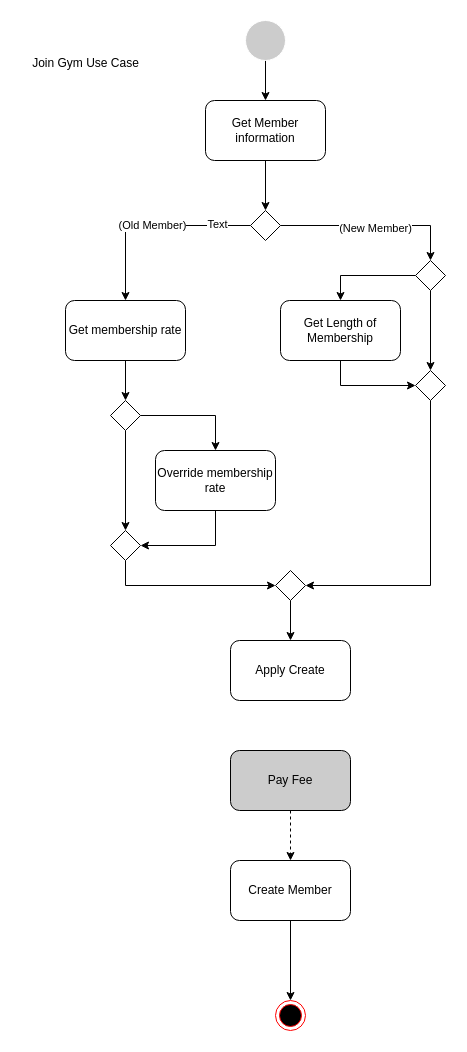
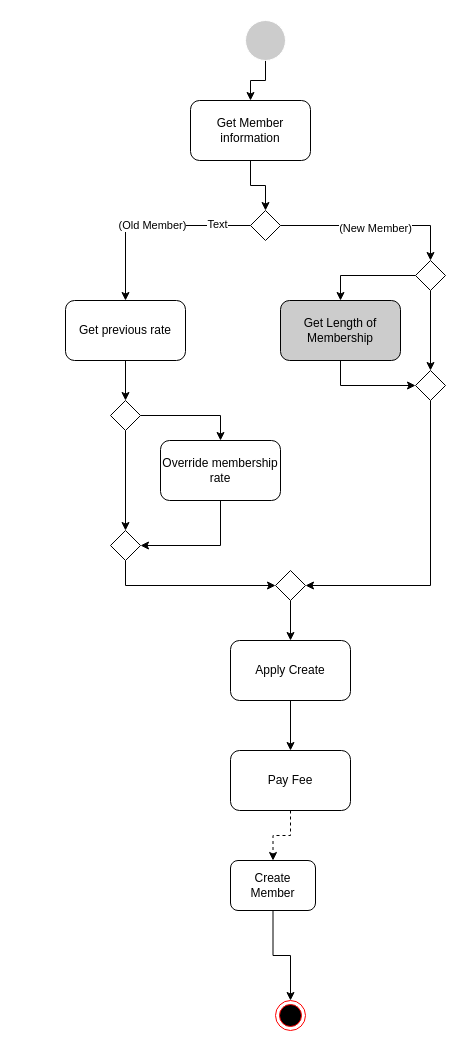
node "Join Gym Use Case": removed
node "Get Member information": moved (266, 131) -> (251, 131)
node "Get membership rate": label "Get membership rate" -> "Get previous rate"
node "Get Length of Membership": fillcolor #ffffff -> #cccccc
node "Override membership rate": moved (216, 481) -> (221, 471)
edge "Apply Create" -> "Pay Fee": added
node "Pay Fee": fillcolor #cccccc -> #ffffff
node "Create Member": size 120x60 -> 85x50
